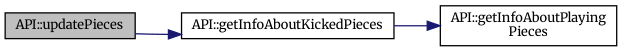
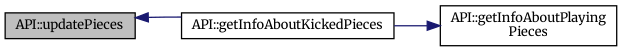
edge "API::updatePieces" -> "API::getInfoAboutKickedPieces": reversed
